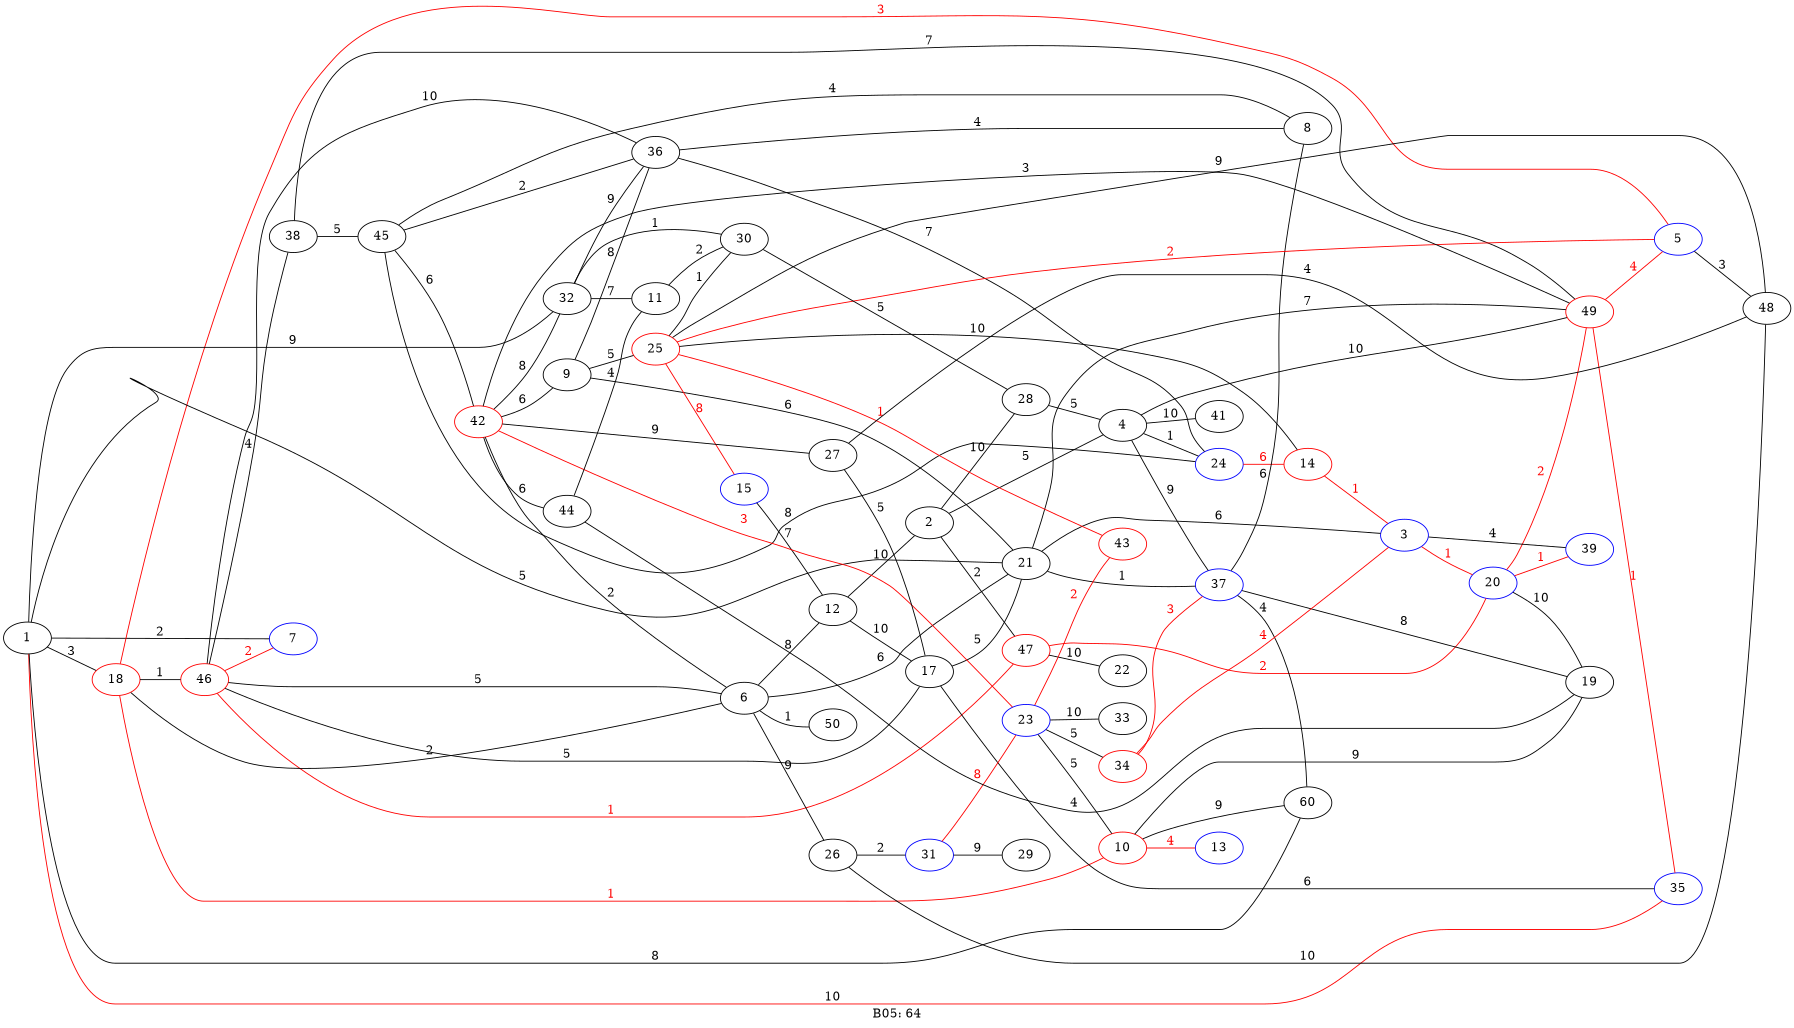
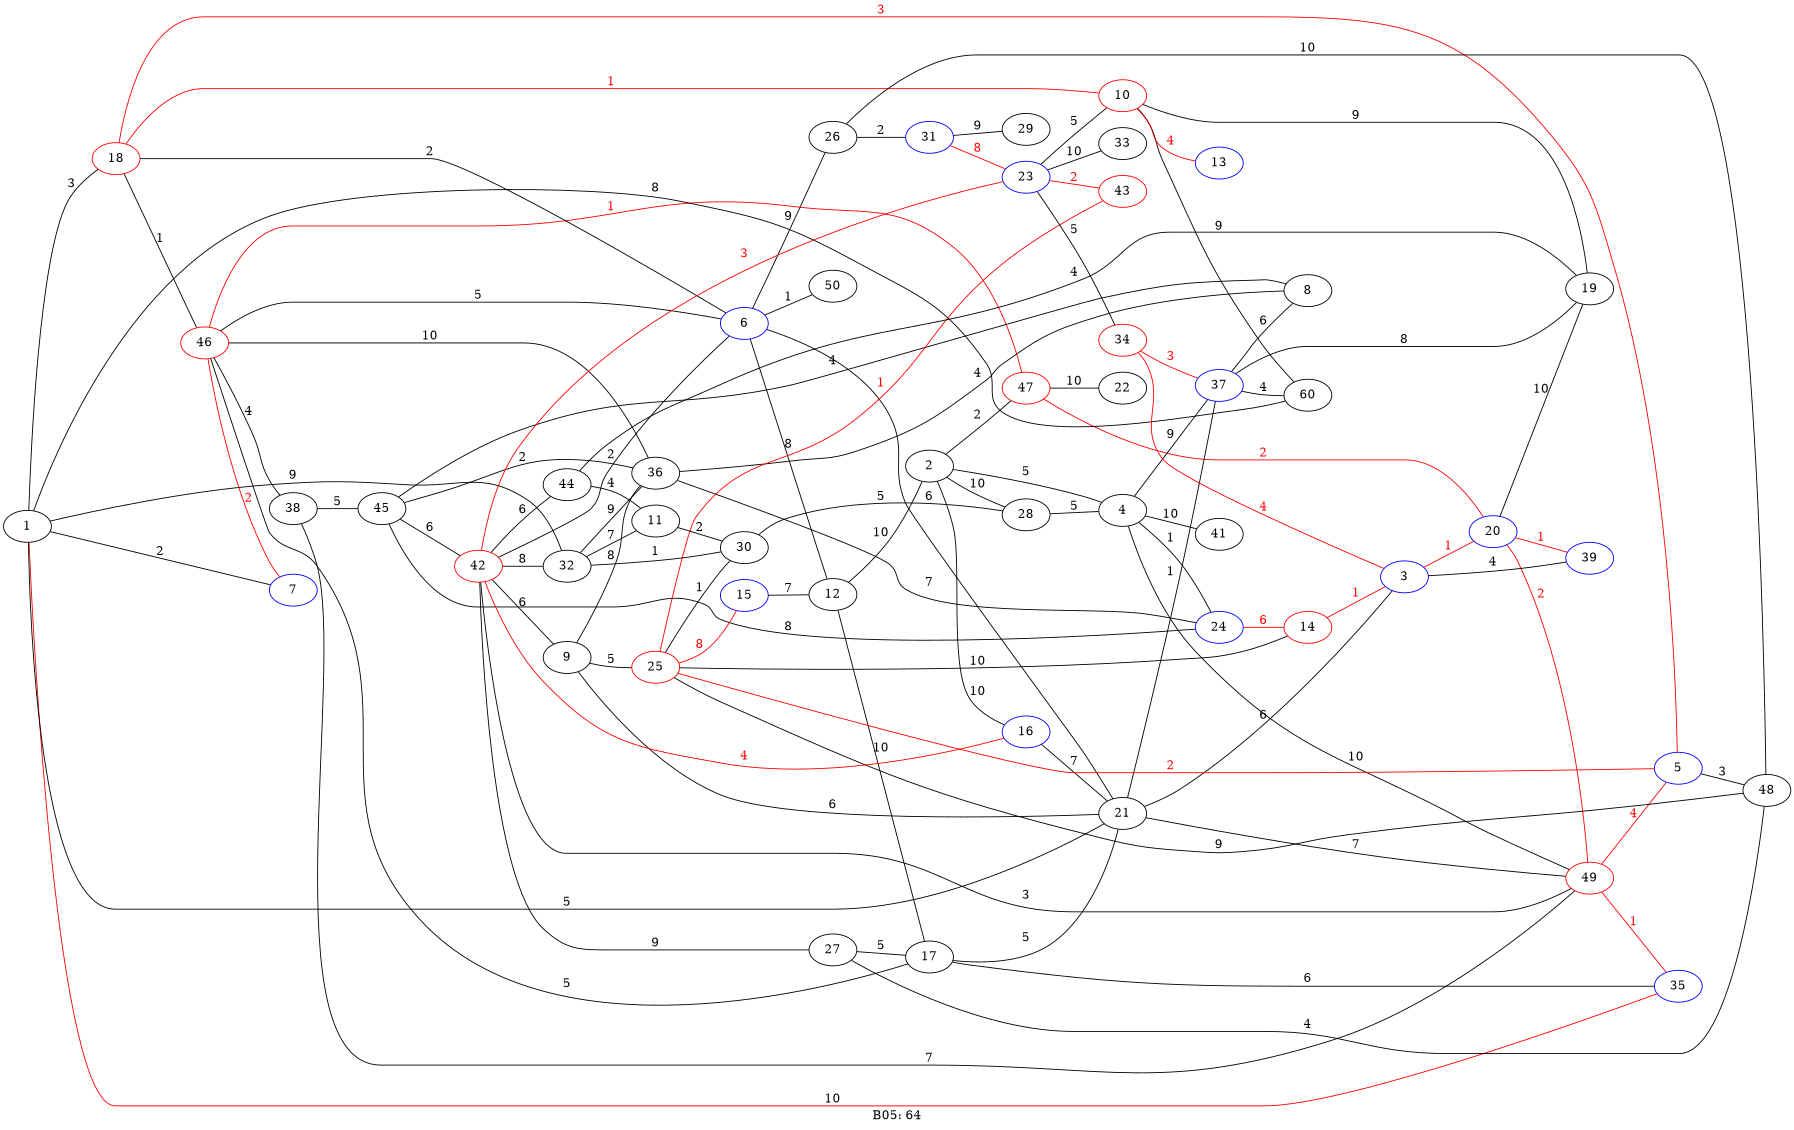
node "6": color black -> blue
node "16": added
